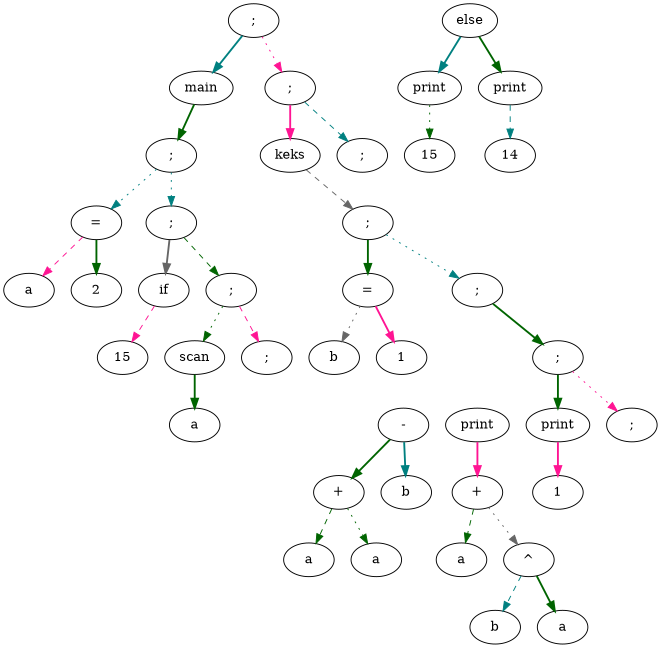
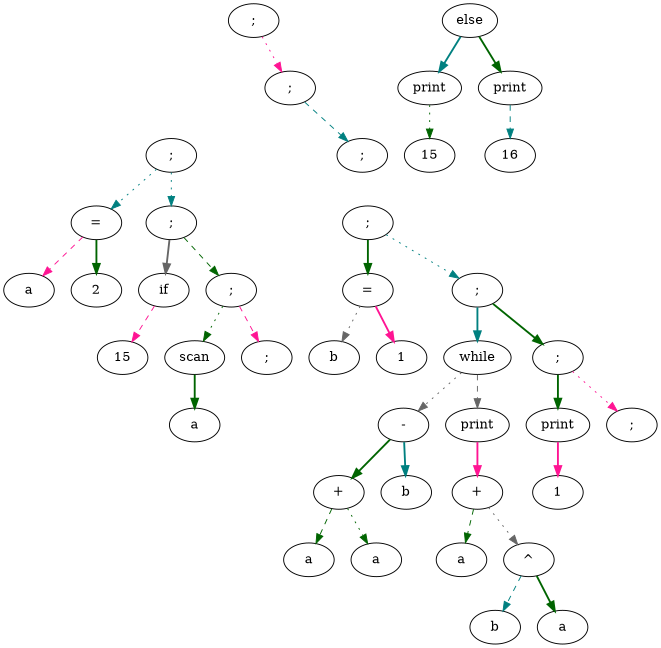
node "main": removed
node "keks": removed
node "14": label "14" -> "16"
node "while": added
